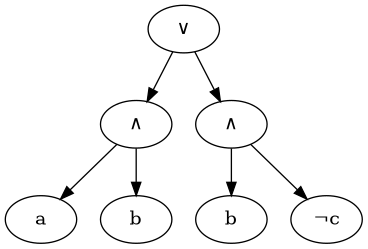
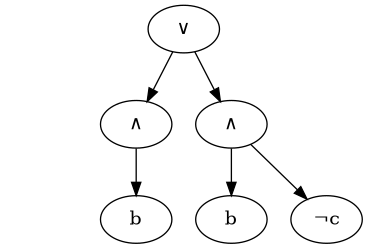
node "a": removed
